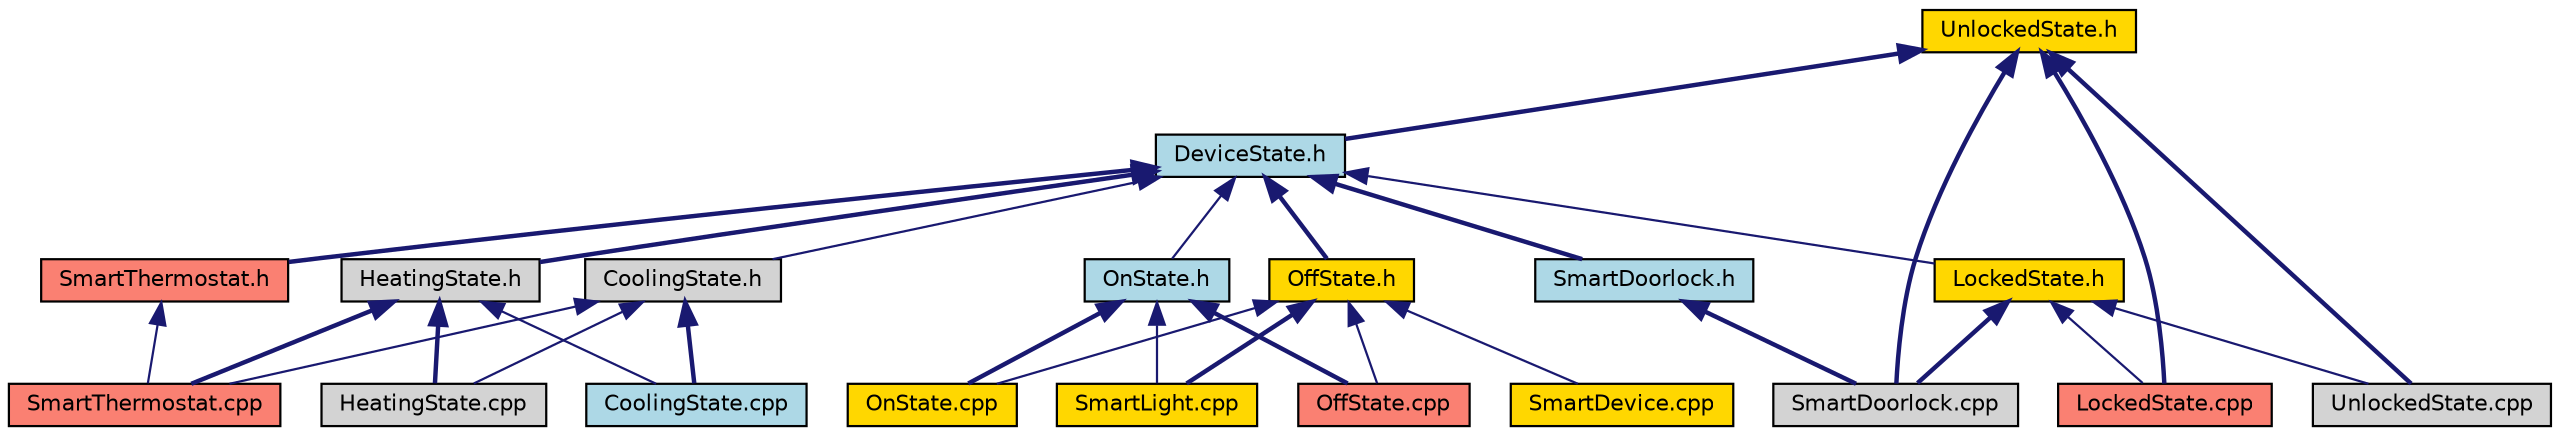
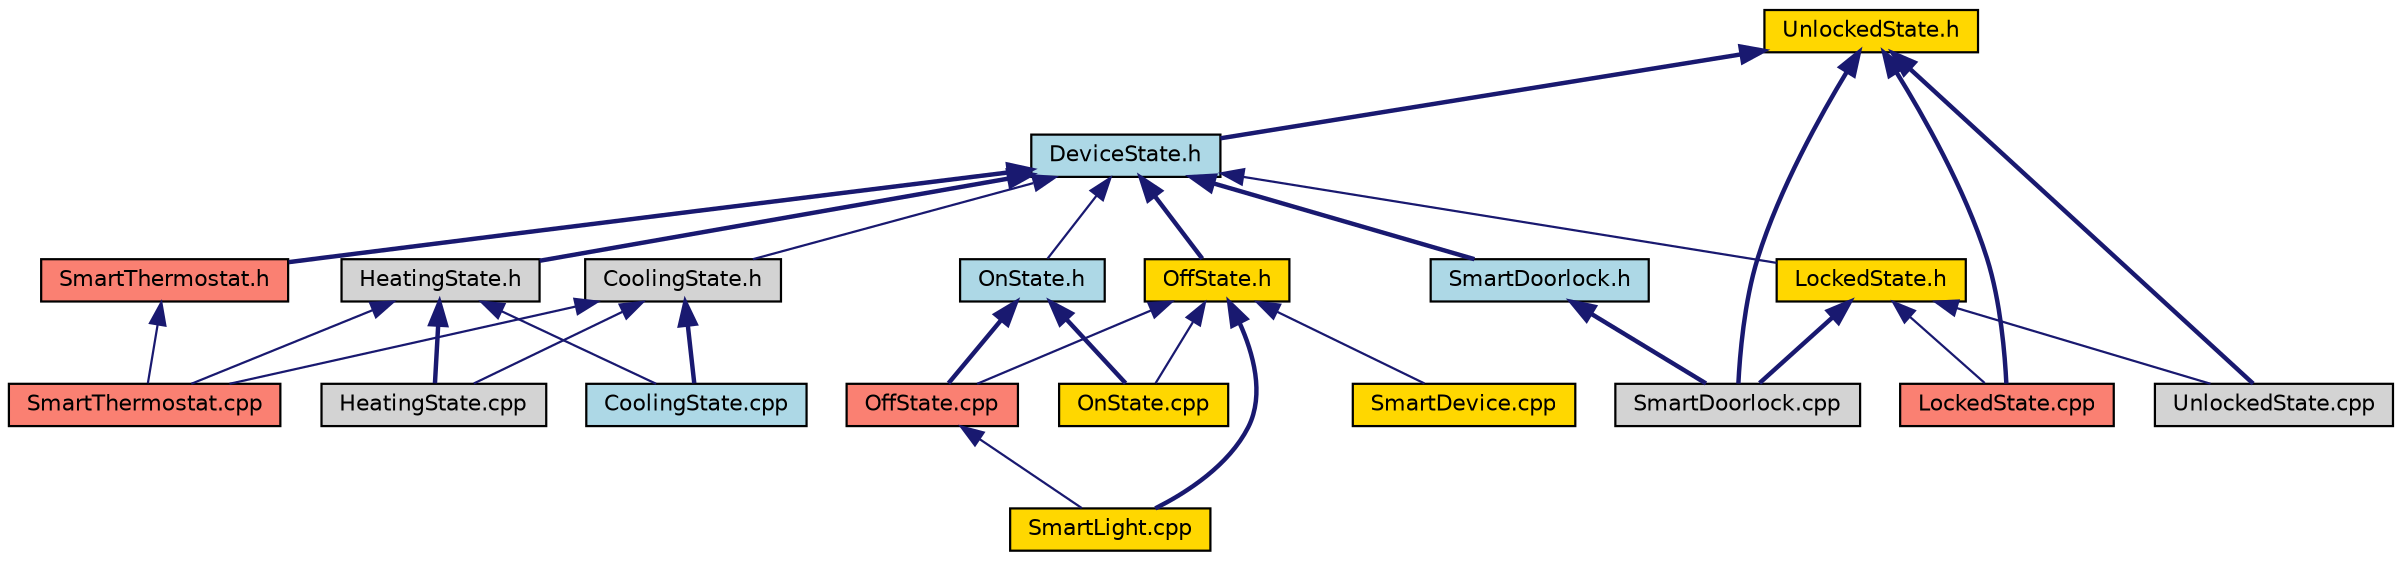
edge "SmartThermostat.cpp" -> "HeatingState.h": style bold -> solid
edge "SmartLight.cpp" -> "OnState.h": now "SmartLight.cpp" -> "OffState.cpp"
